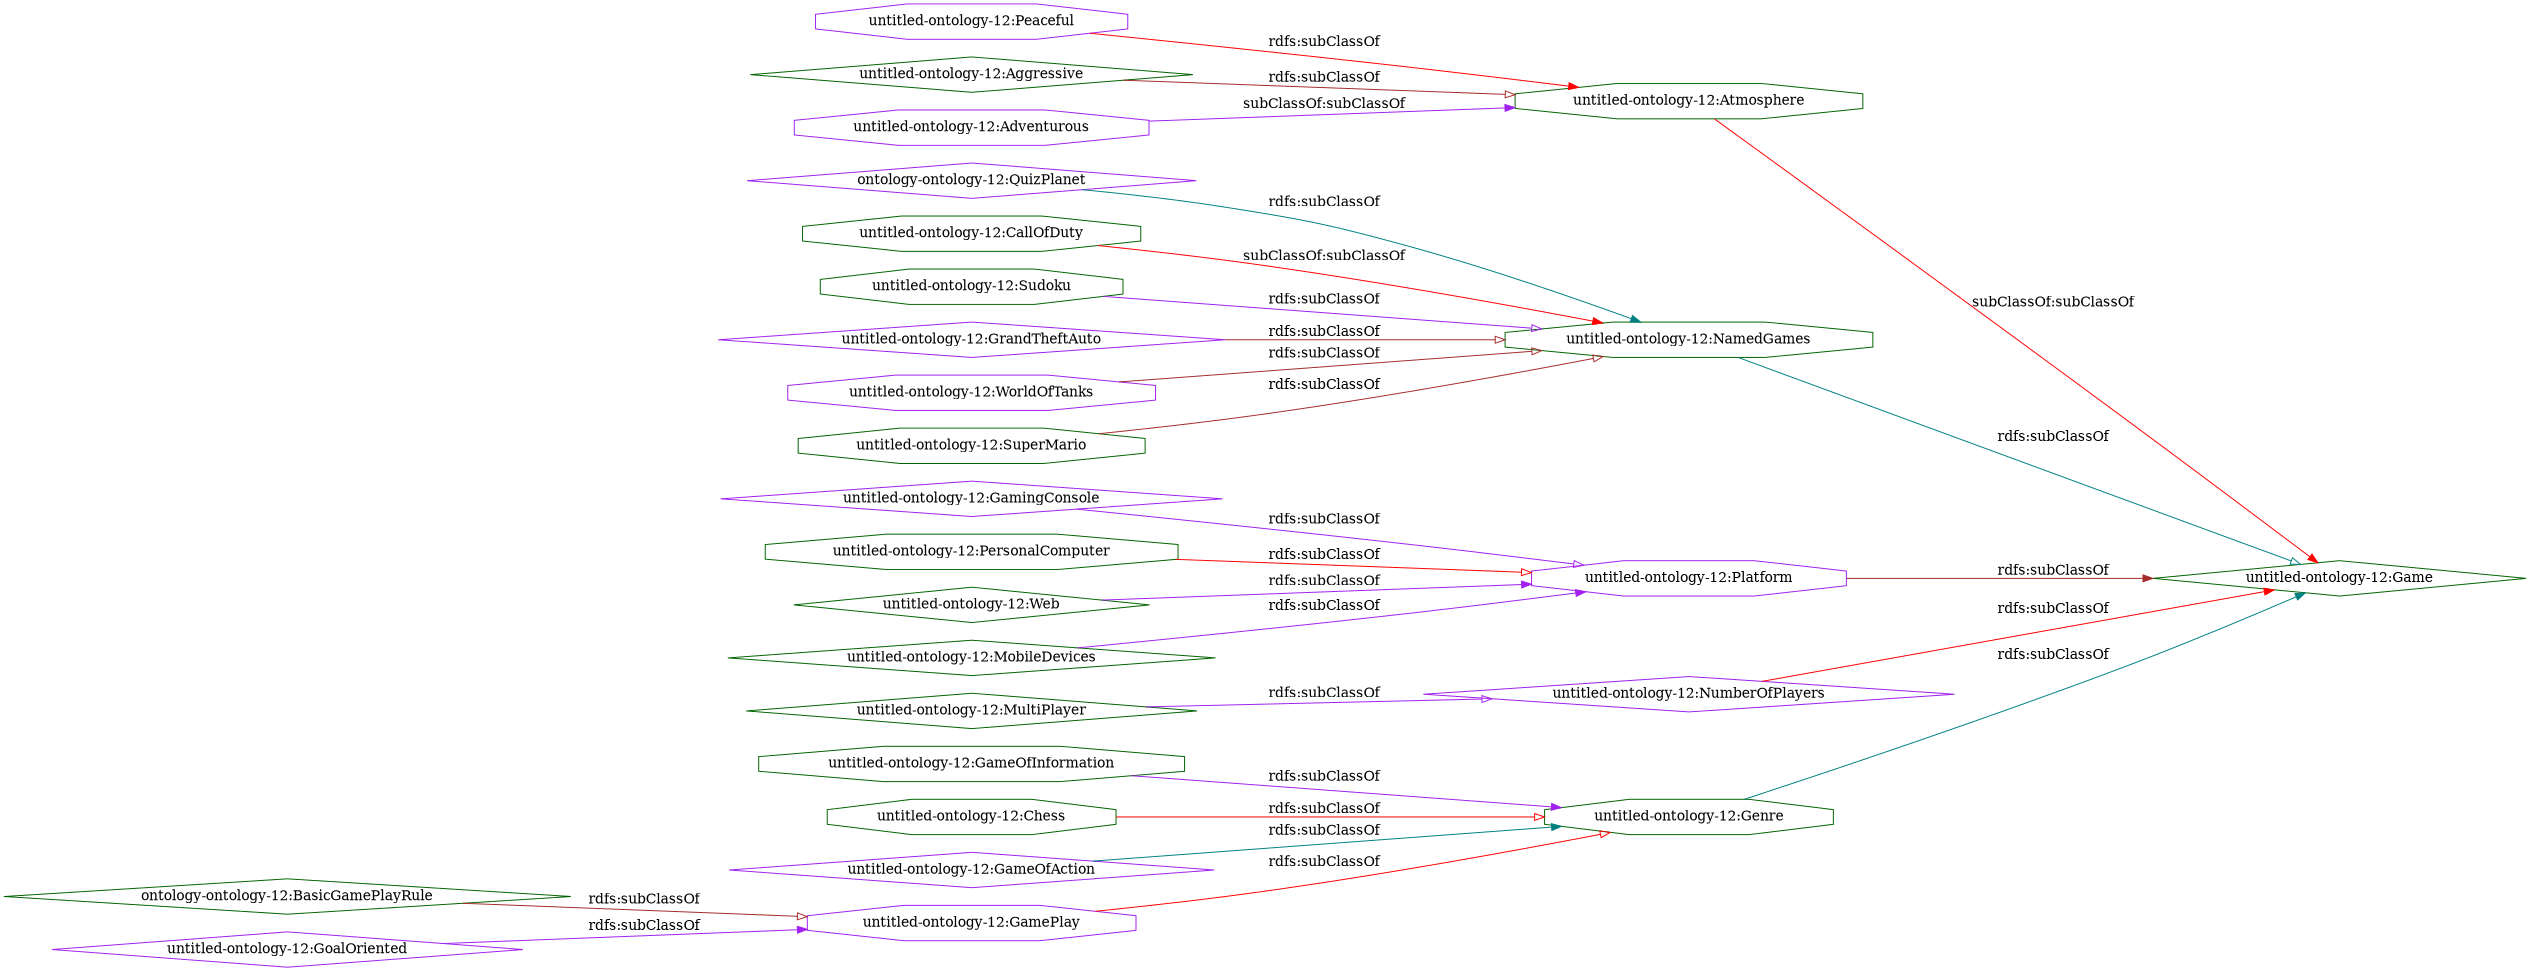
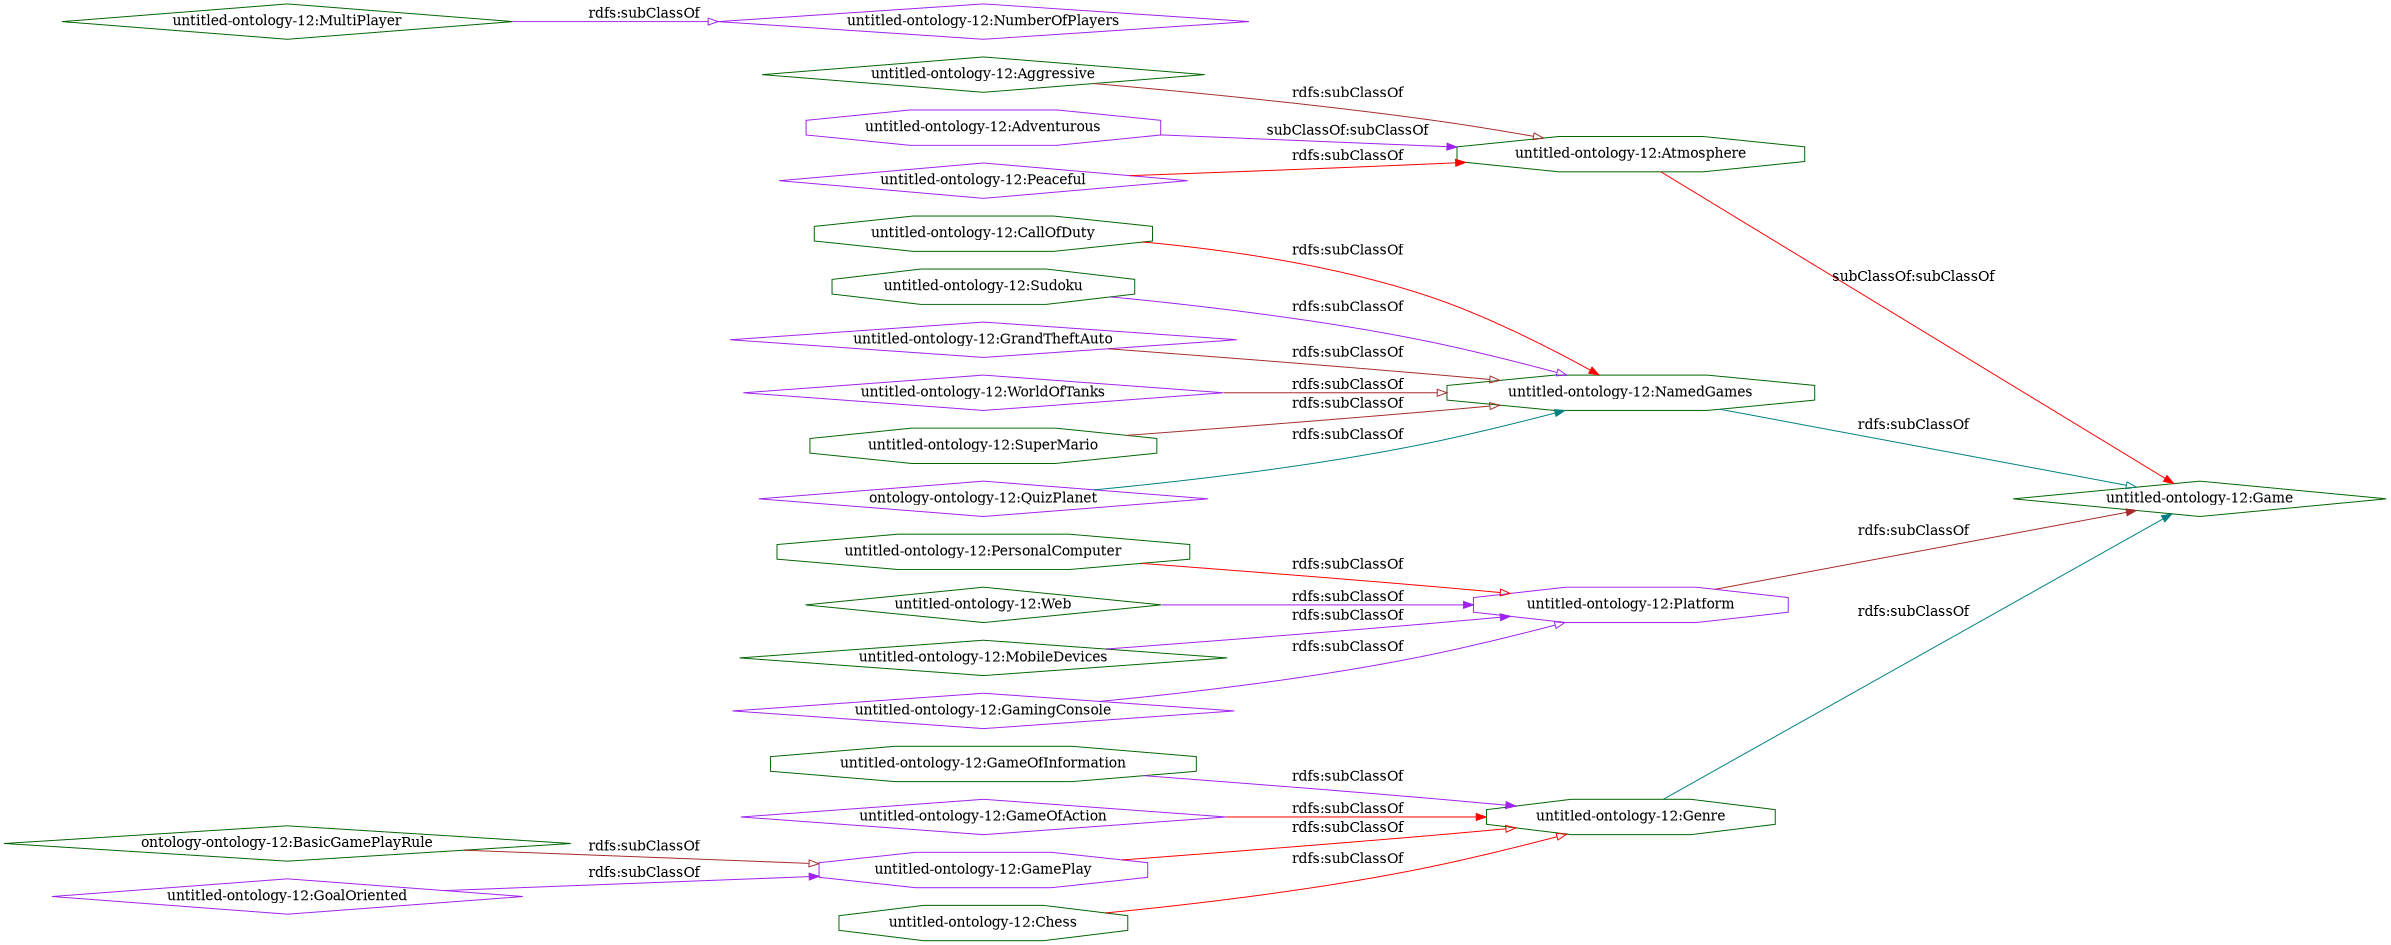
node "untitled-ontology-12:Peaceful": shape octagon -> diamond
edge "untitled-ontology-12:CallOfDuty" -> "untitled-ontology-12:NamedGames": label "subClassOf:subClassOf" -> "rdfs:subClassOf"
node "untitled-ontology-12:WorldOfTanks": shape octagon -> diamond
edge "untitled-ontology-12:NumberOfPlayers" -> "untitled-ontology-12:Game": removed, label "rdfs:subClassOf"
edge "untitled-ontology-12:GameOfAction" -> "untitled-ontology-12:Genre": color teal -> red
